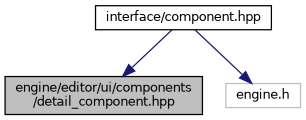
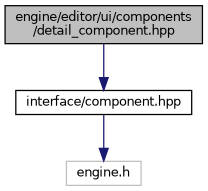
edge "interface/component.hpp" -> "engine/editor/ui/components /detail_component.hpp": reversed
